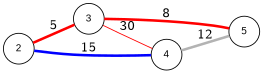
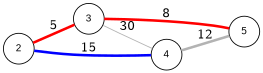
edge "3" -- "4": color red -> gray70
